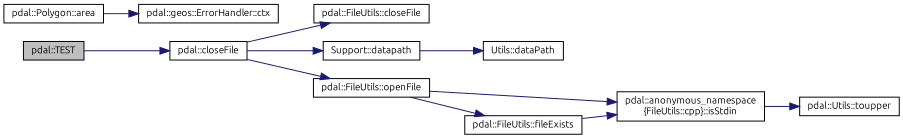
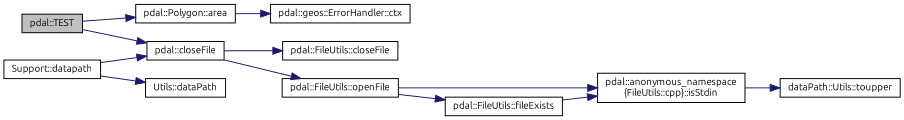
edge "pdal::TEST" -> "pdal::Polygon::area": added
edge "pdal::closeFile" -> "Support::datapath": reversed
node "pdal::Utils::toupper": label "pdal::Utils::toupper" -> "dataPath::Utils::toupper"
